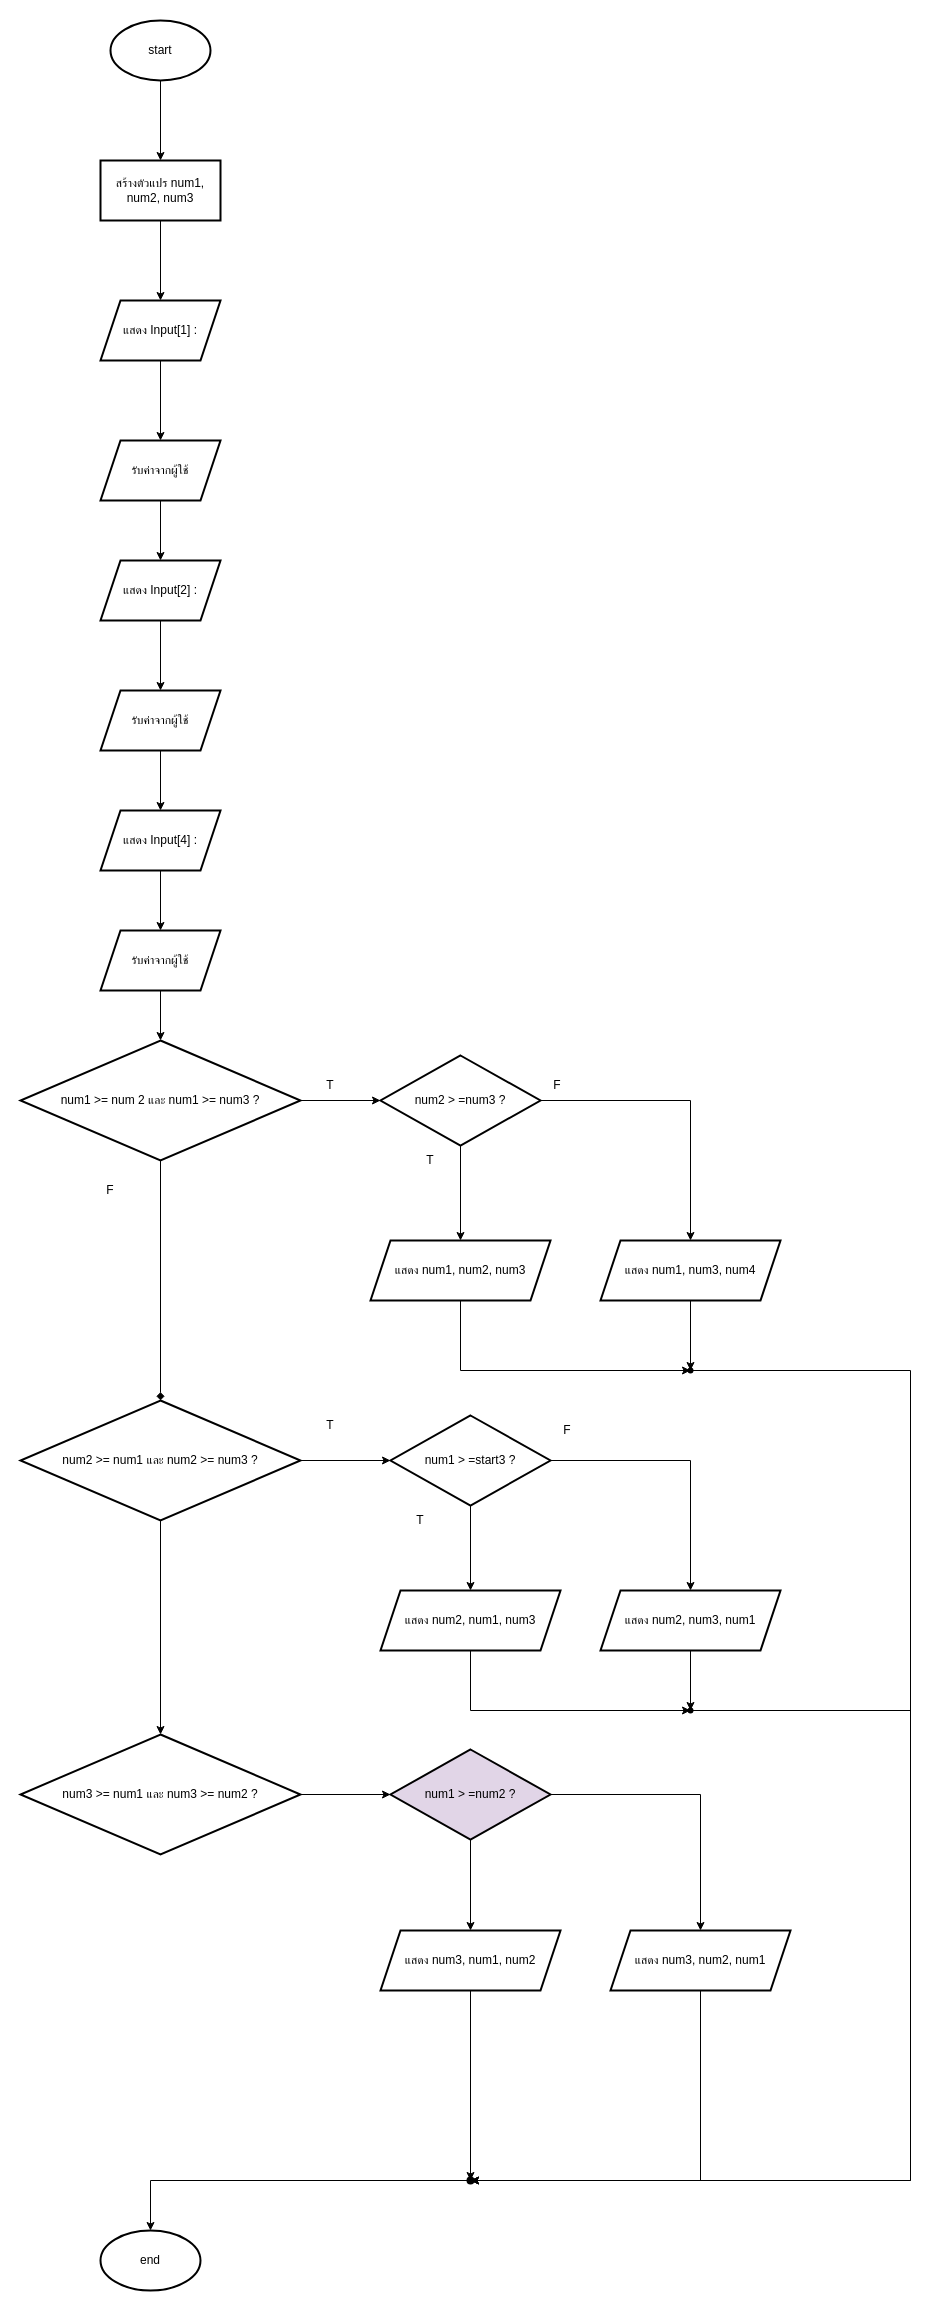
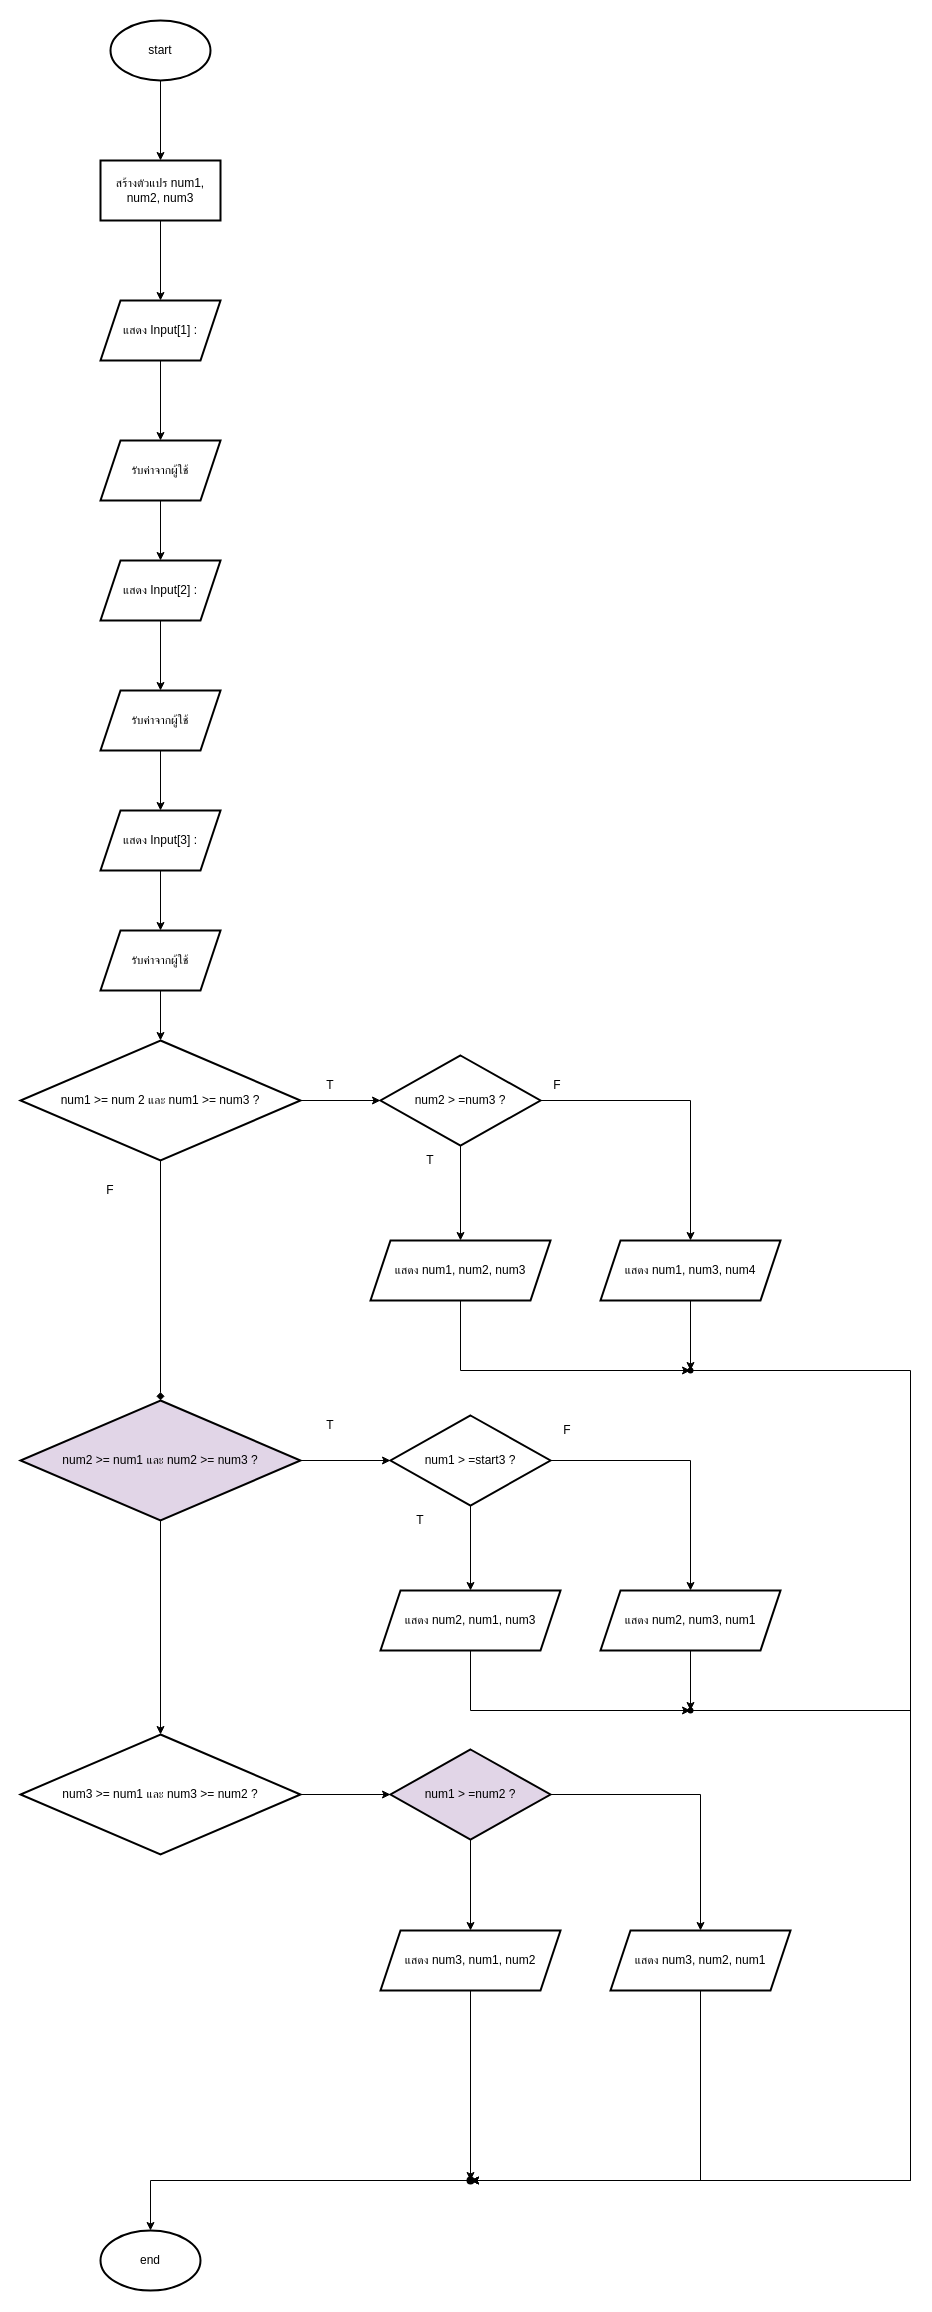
node "แสดง Input[4] :": label "แสดง Input[4] :" -> "แสดง Input[3] :"
node "num2 >= num1 และ num2 >= num3 ?": fillcolor #ffffff -> #e1d5e7
